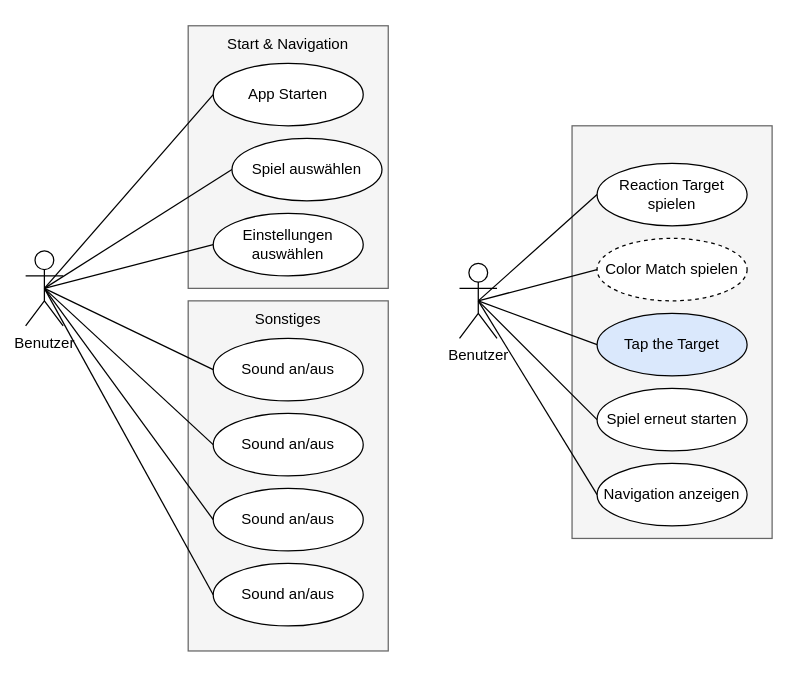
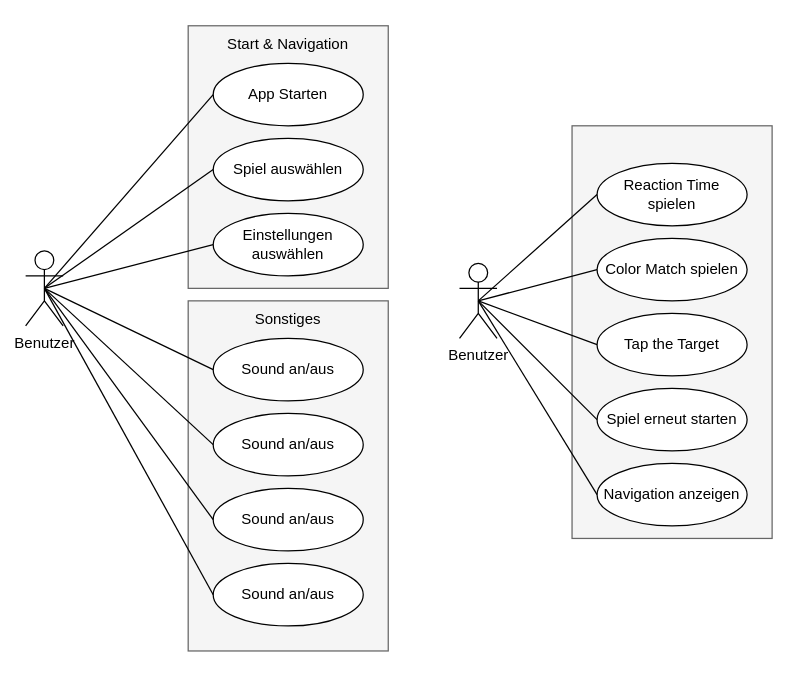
node "Spiel auswählen": moved (307, 169) -> (288, 169)
node "Reaction Target spielen": label "Reaction Target spielen" -> "Reaction Time spielen"
node "Color Match spielen": style dashed -> solid
node "Tap the Target": fillcolor #dae8fc -> #ffffff
